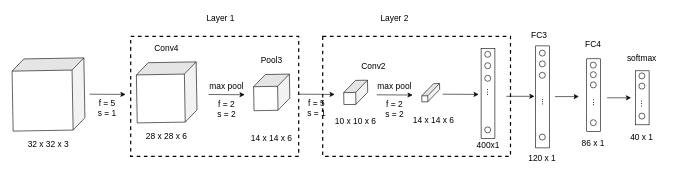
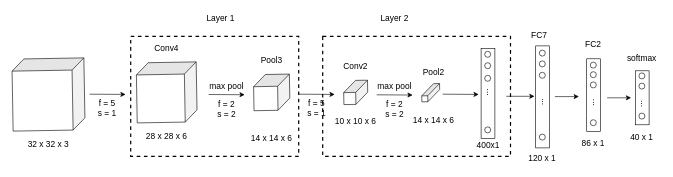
node "FC3": label "FC3" -> "FC7"
node "FC4": label "FC4" -> "FC2"
node "Conv2": moved (374, 66) -> (356, 66)
node "Pool2": added
